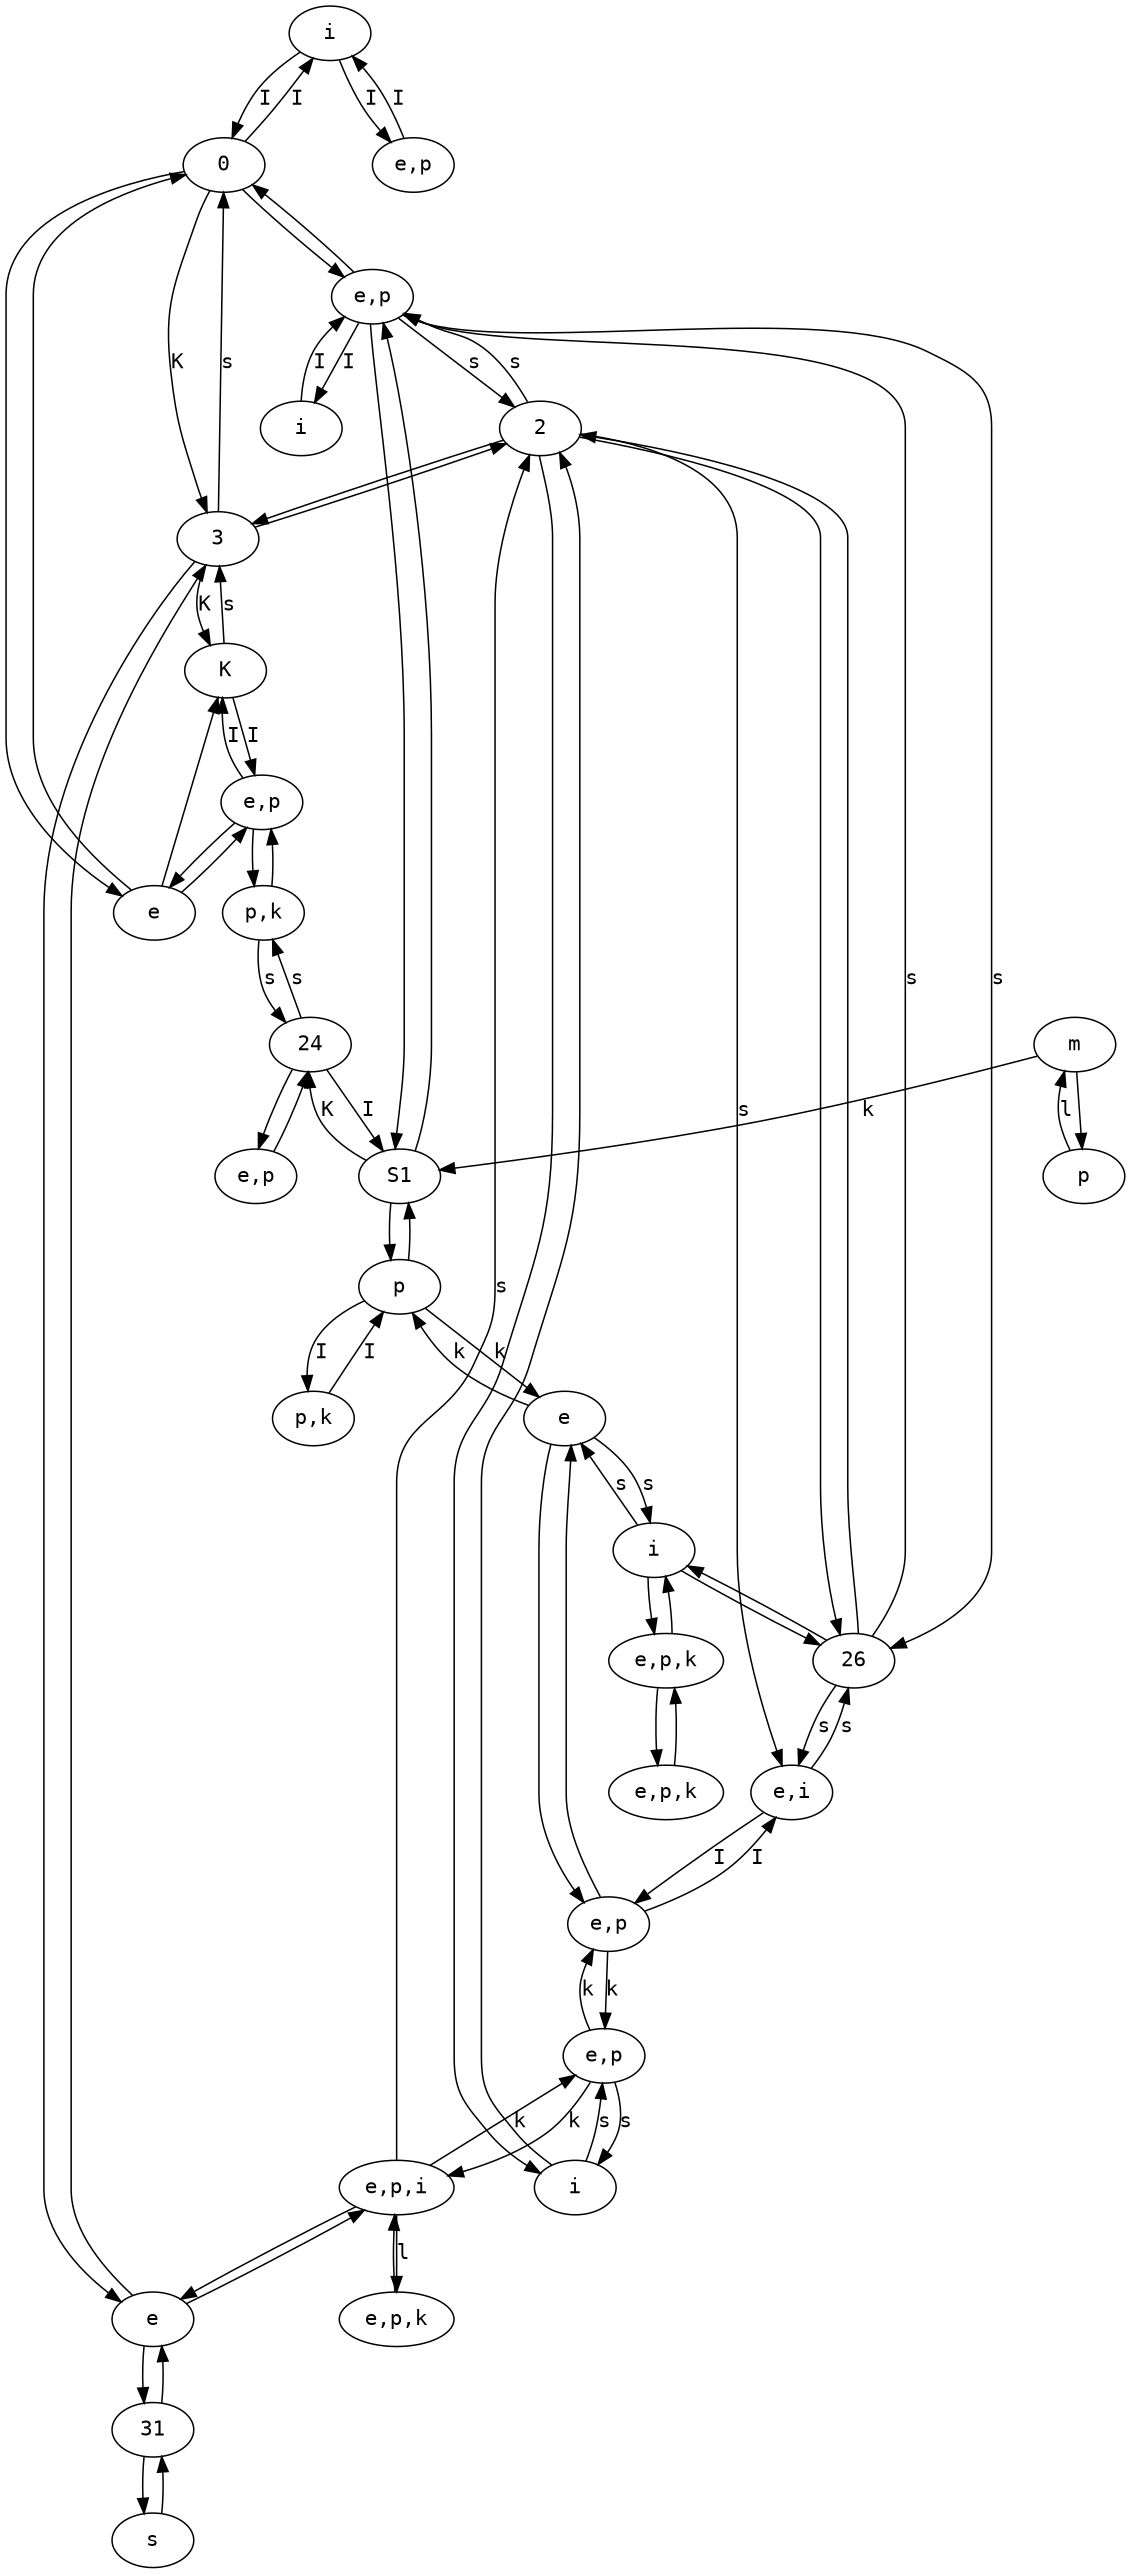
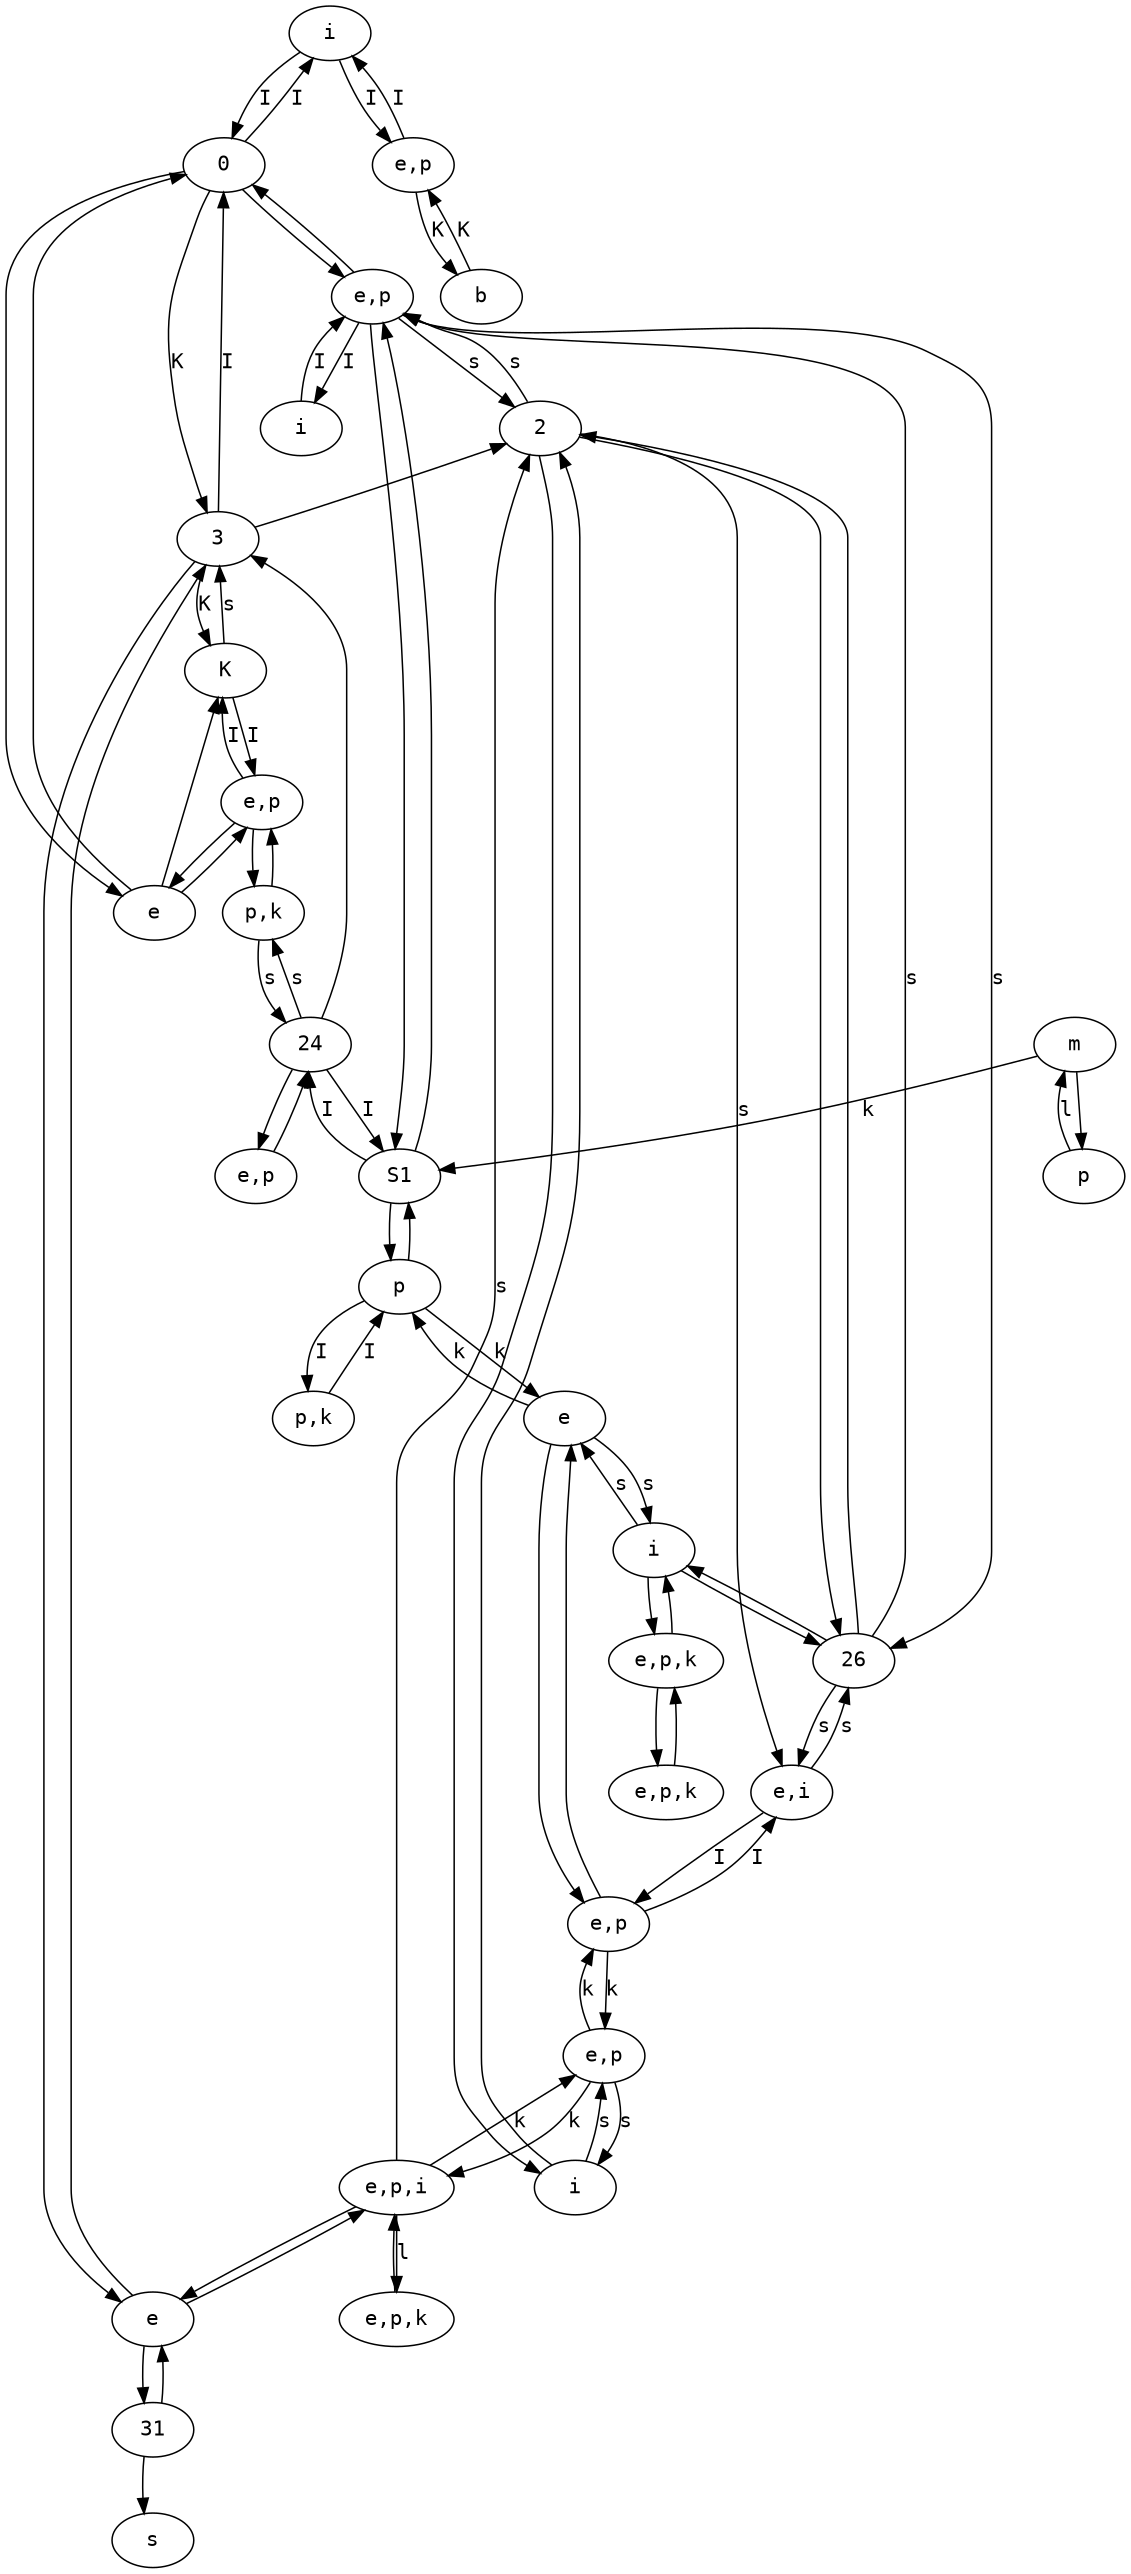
node "b": added
edge "3" -> "0": label "s" -> "I"
edge "2" -> "3": now "24" -> "3"
edge "S1" -> "24": label "K" -> "I"
edge "s" -> "31": removed
